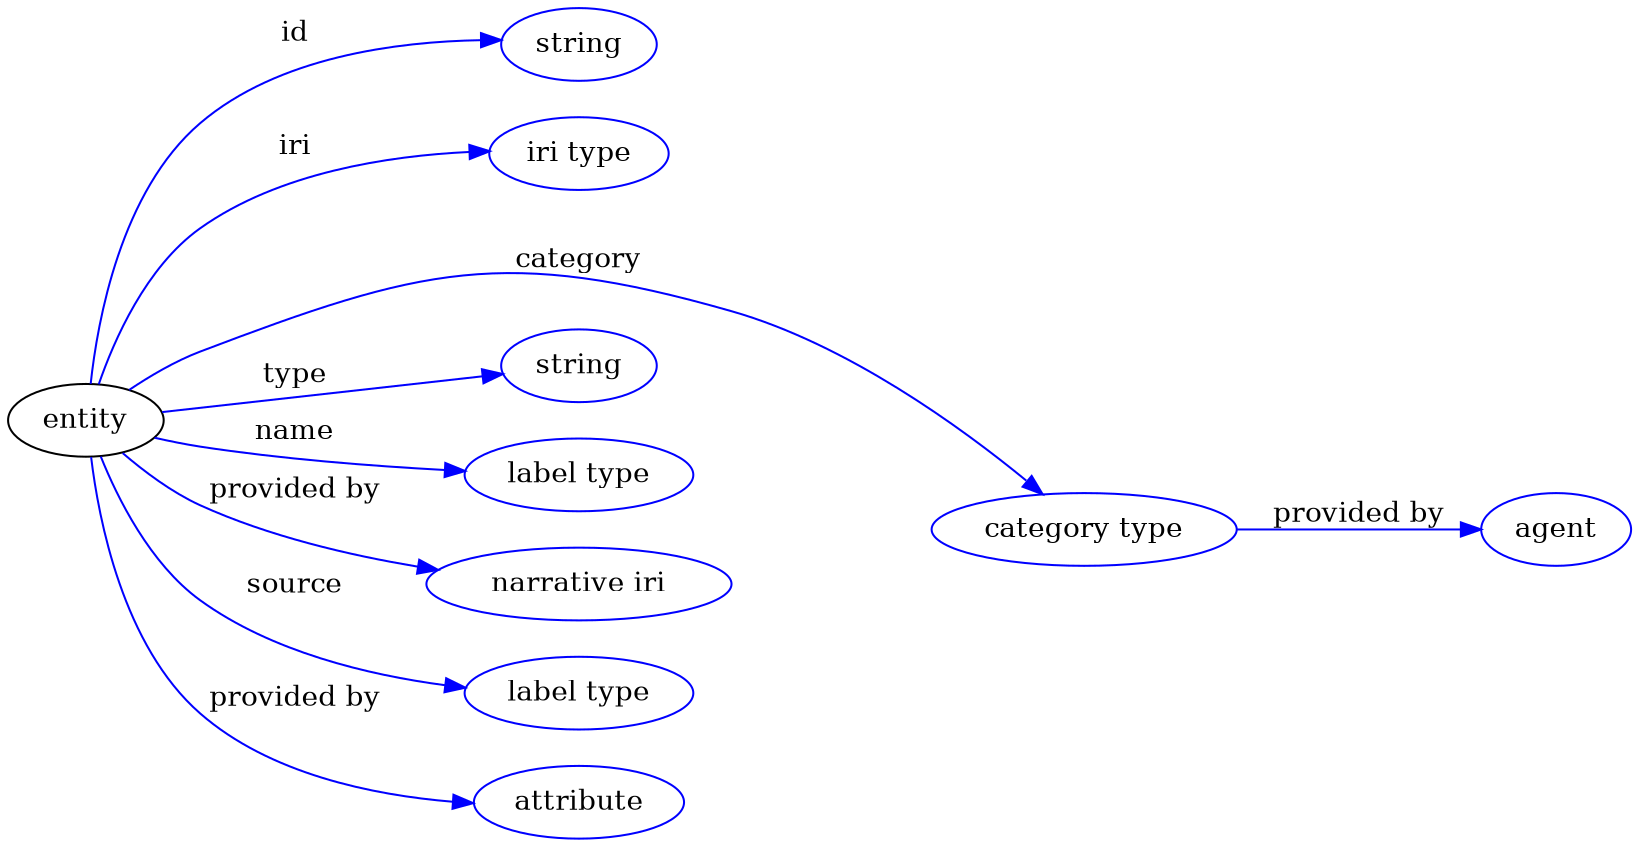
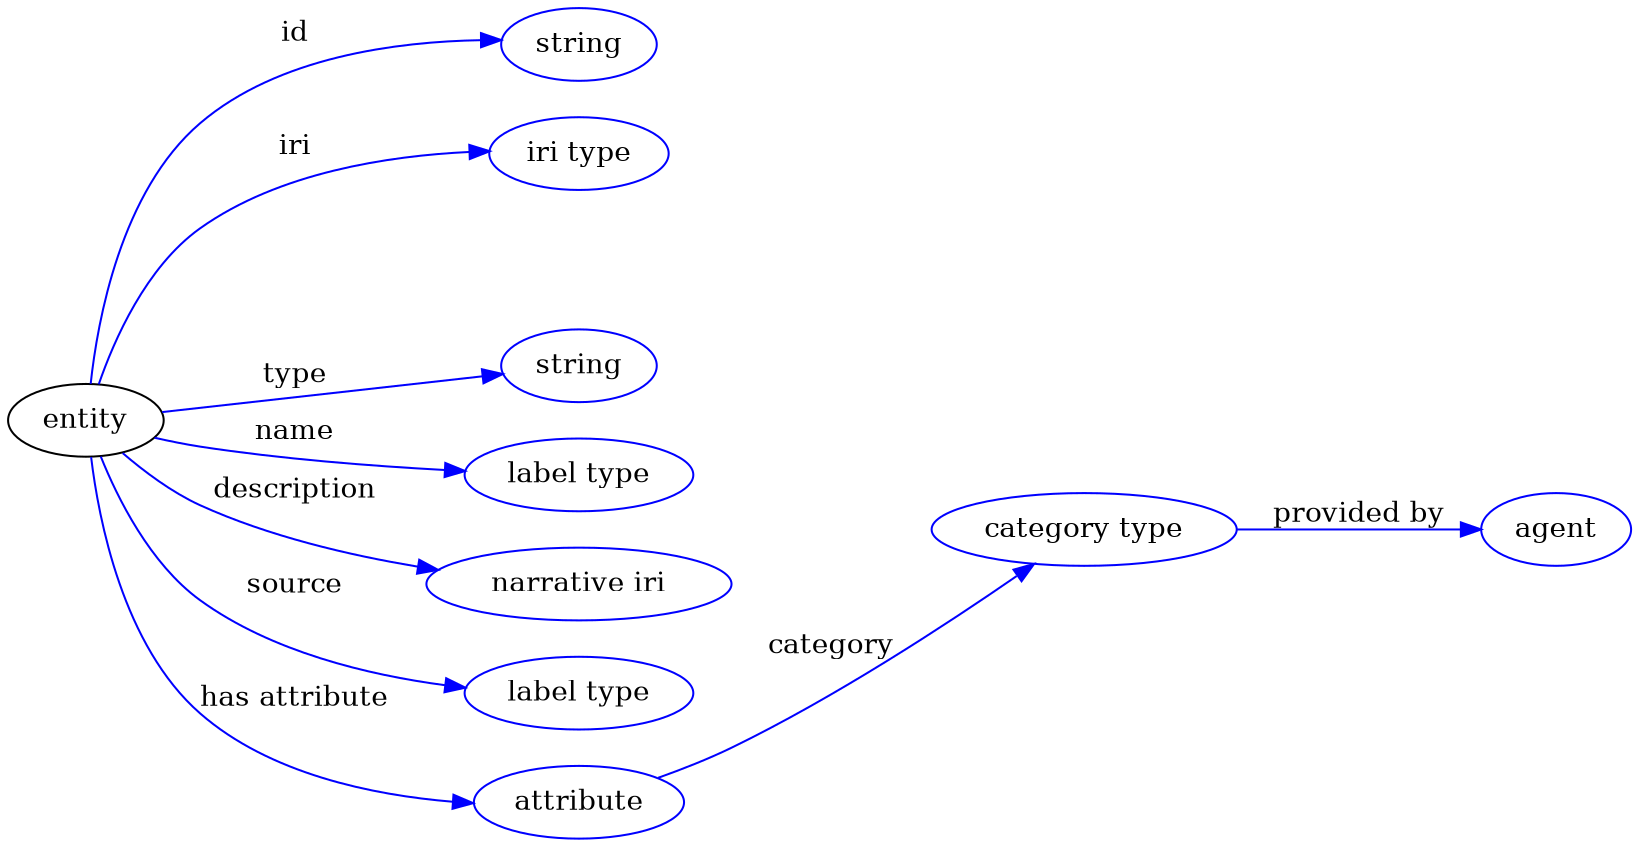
edge "entity" -> "category type": now "attribute" -> "category type"
edge "entity" -> "narrative iri": label "provided by" -> "description"
edge "entity" -> "attribute": label "provided by" -> "has attribute"
